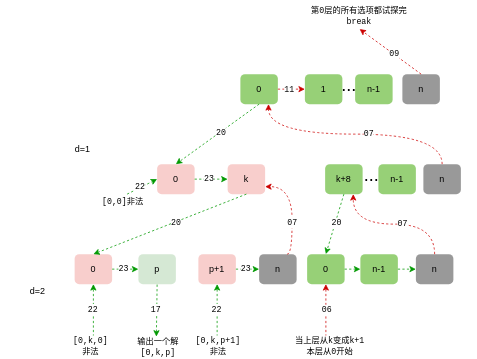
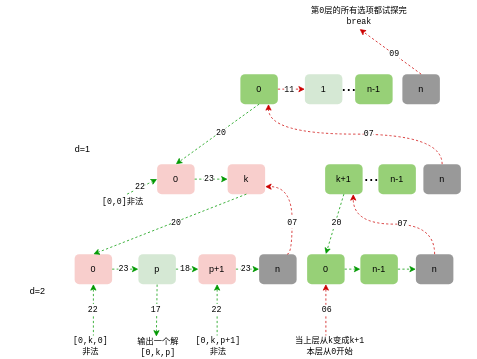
node "1": fillcolor #97d077 -> #d5e8d4
node "k+8": label "k+8" -> "k+1"
edge "p" -> "p+1": added, label "18"
